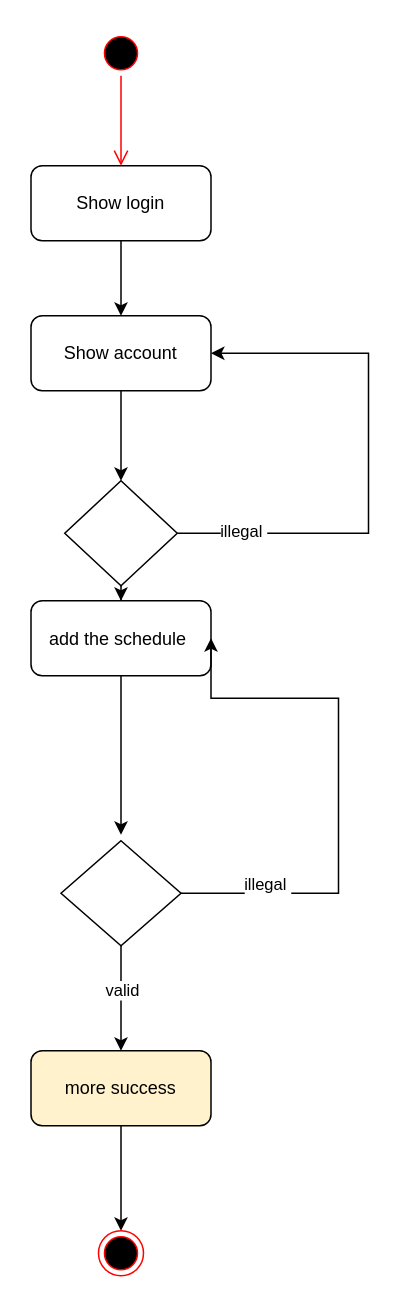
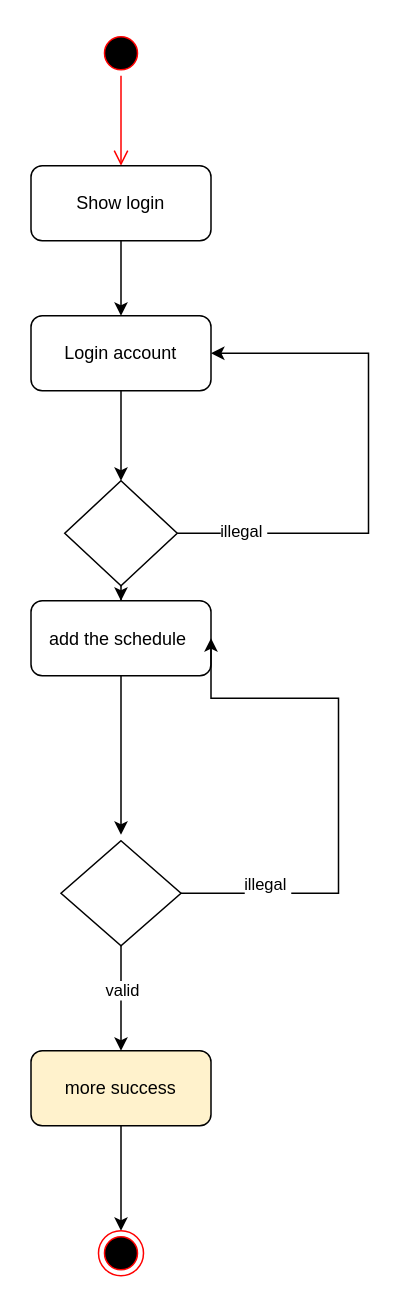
node "Show account": label "Show account" -> "Login account"
